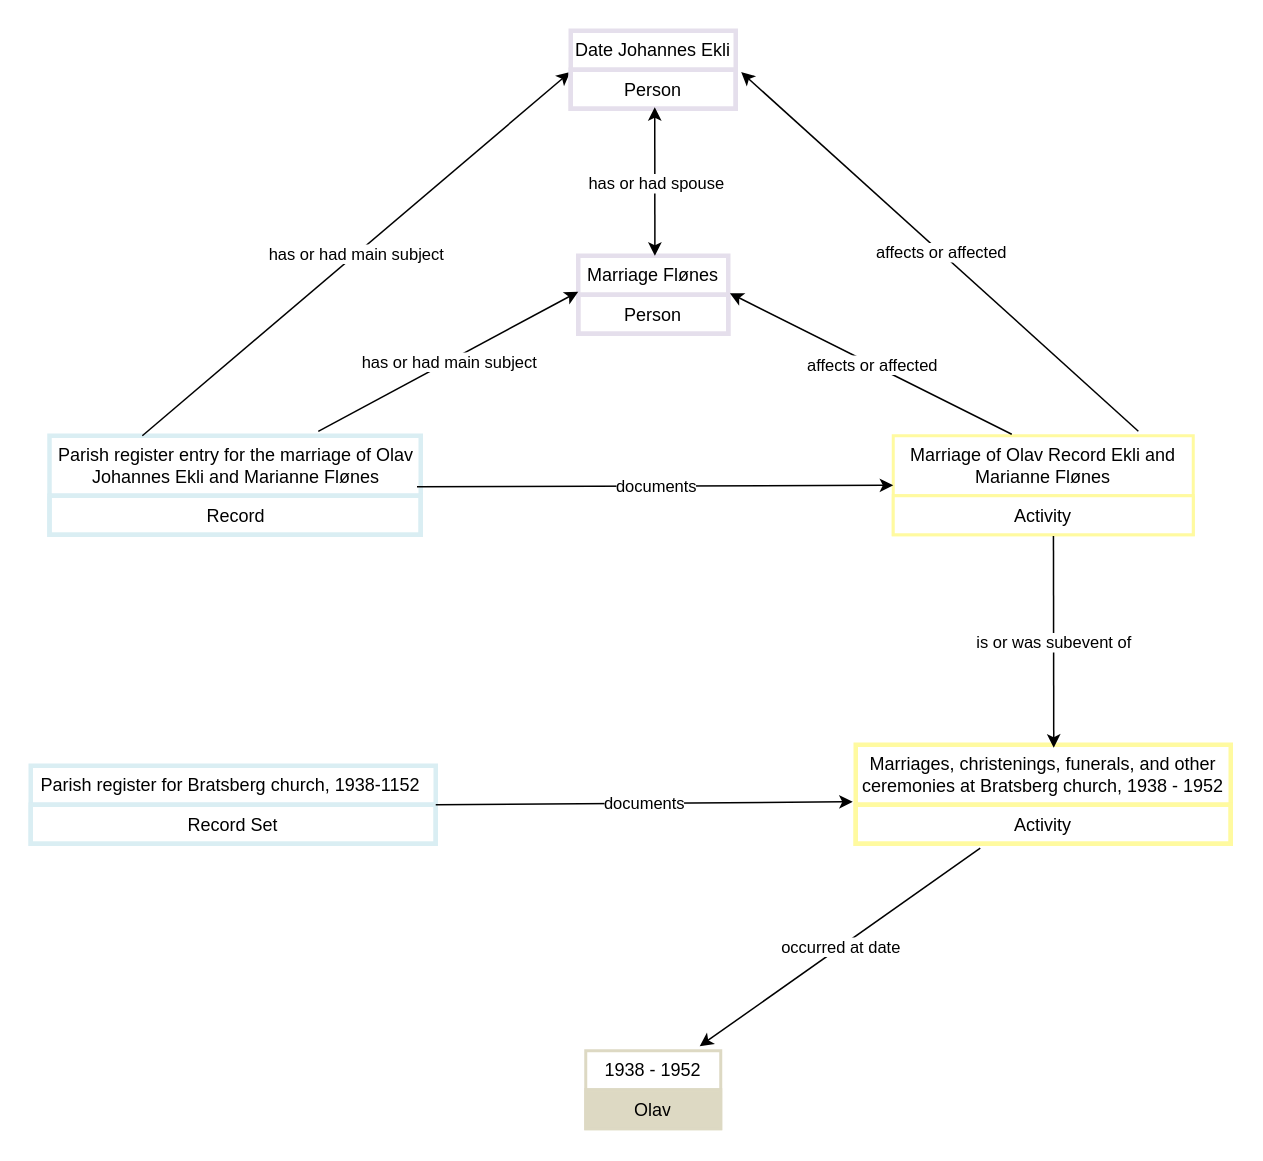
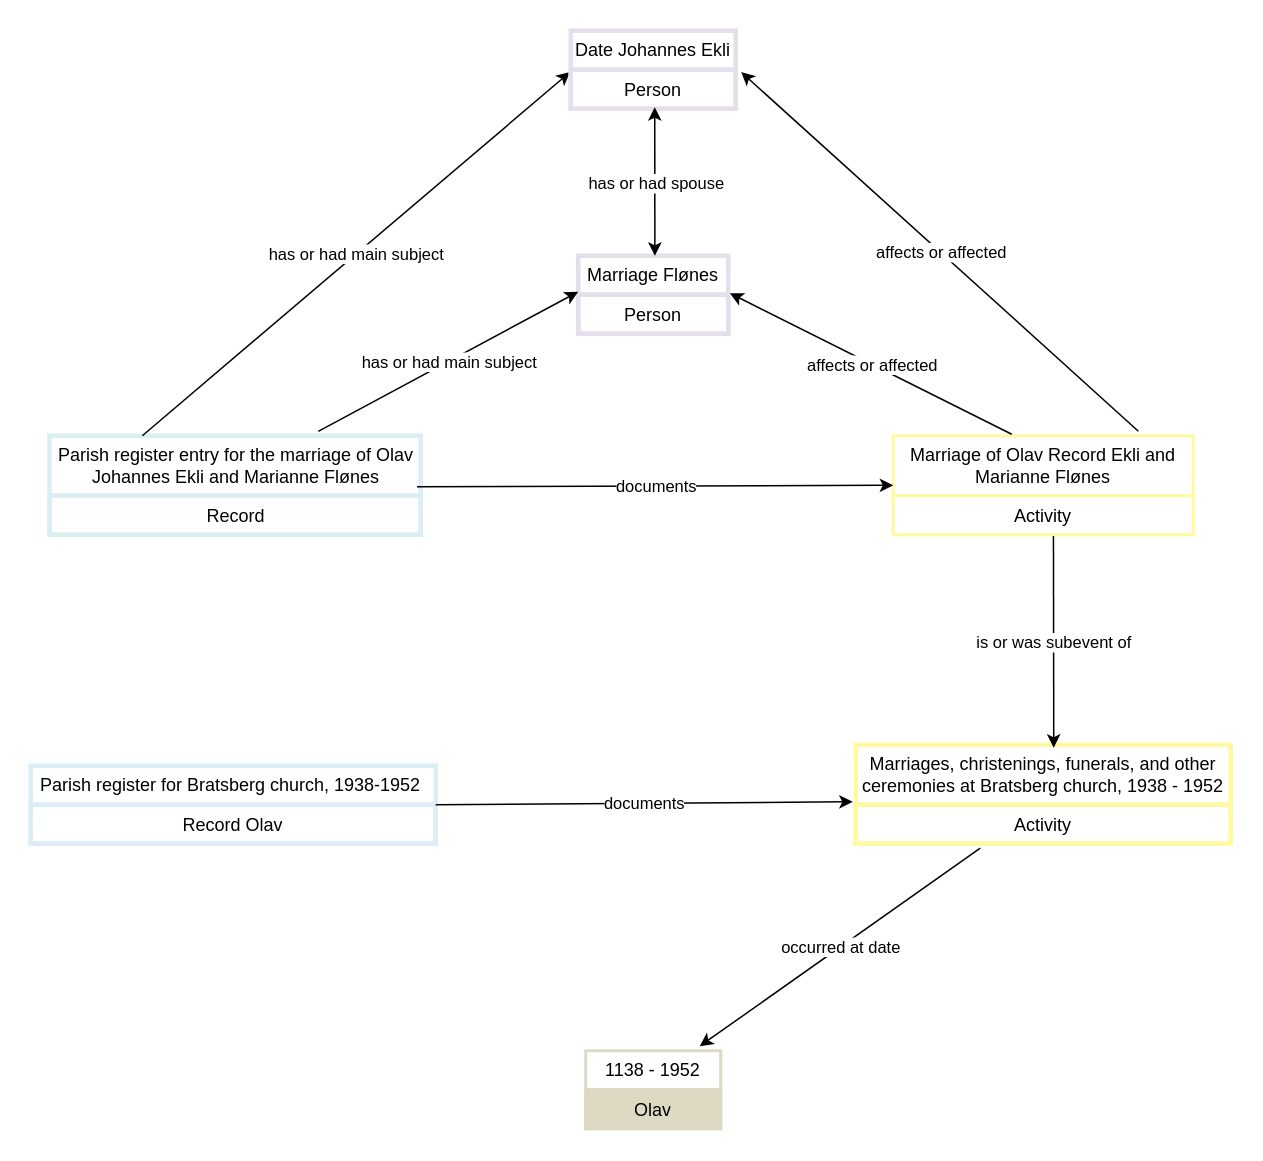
node "Parish register for Bratsberg church, 1938-1152": label "Parish register for Bratsberg church, 1938-1152" -> "Parish register for Bratsberg church, 1938-1952"
node "Record Set": label "Record Set" -> "Record Olav"
node "1938 - 1952": label "1938 - 1952" -> "1138 - 1952"
